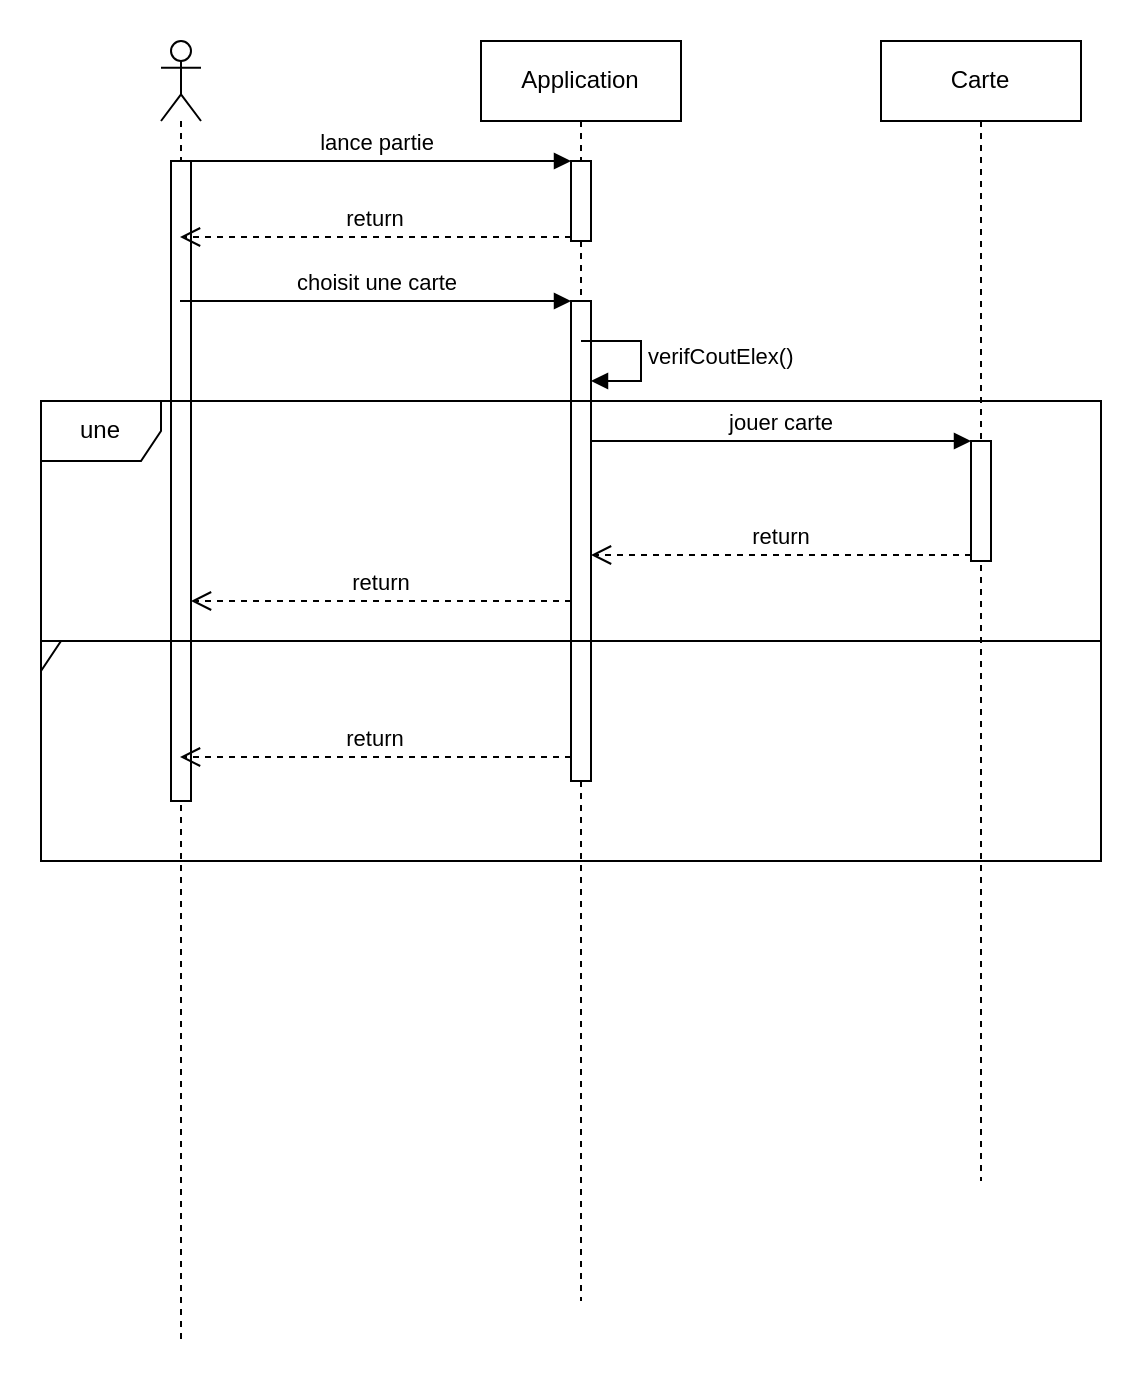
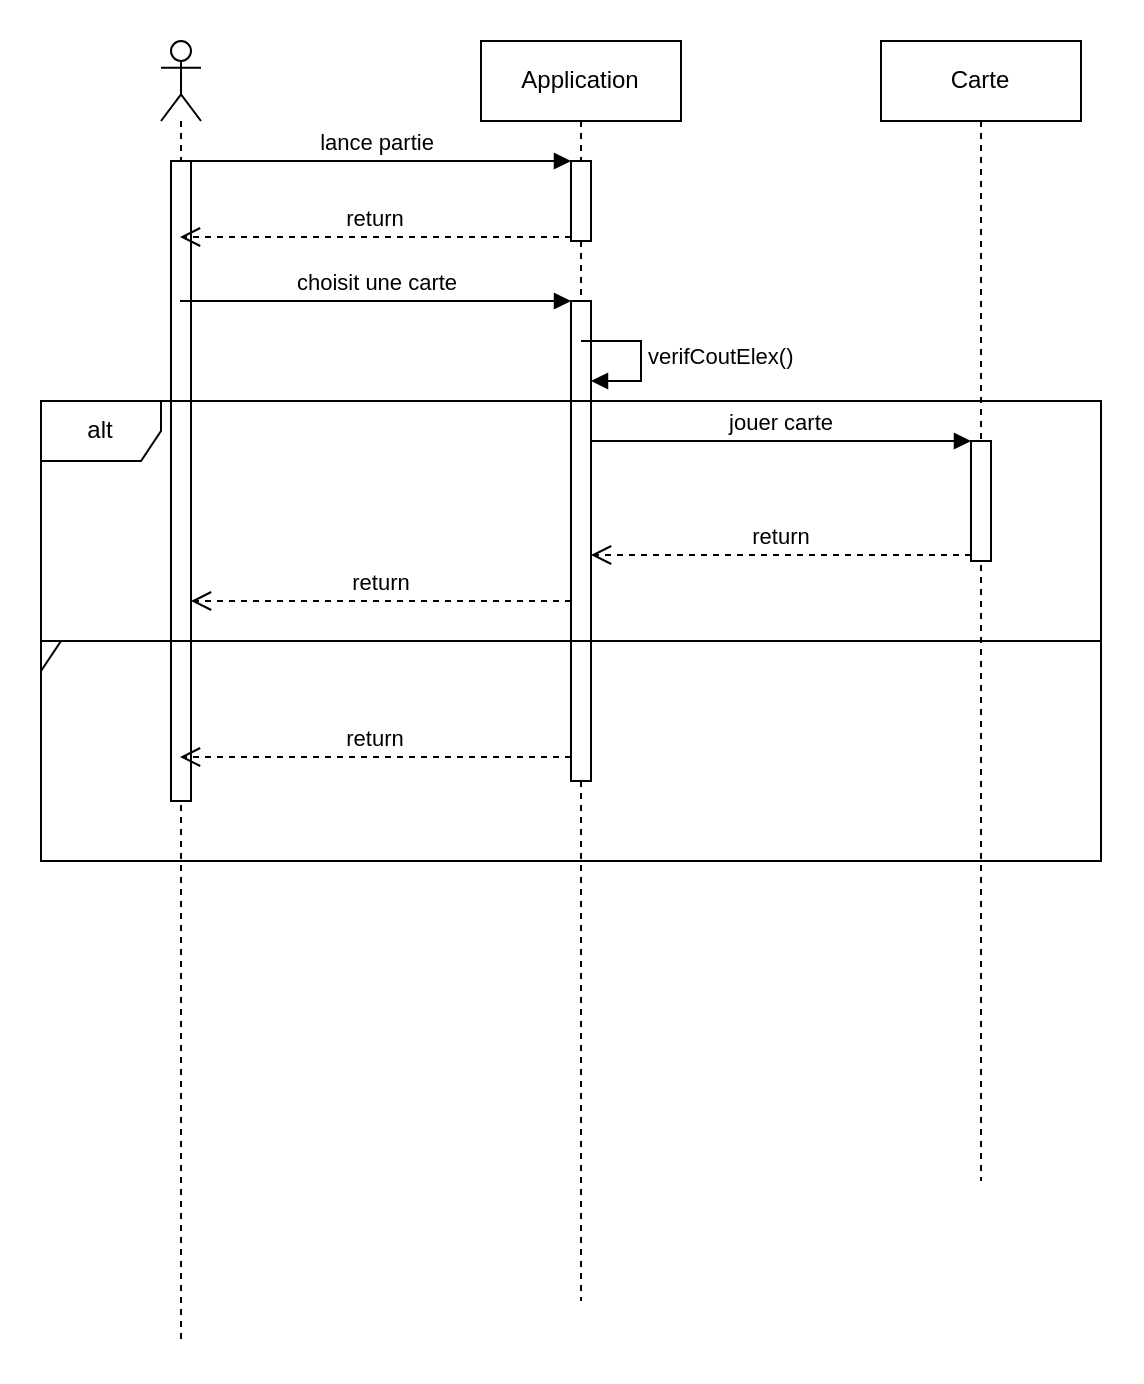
node "une": label "une" -> "alt"
